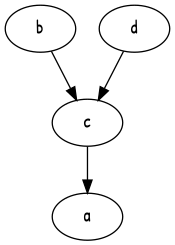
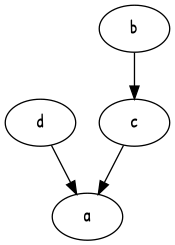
edge "d" -> "c": now "d" -> "a"
